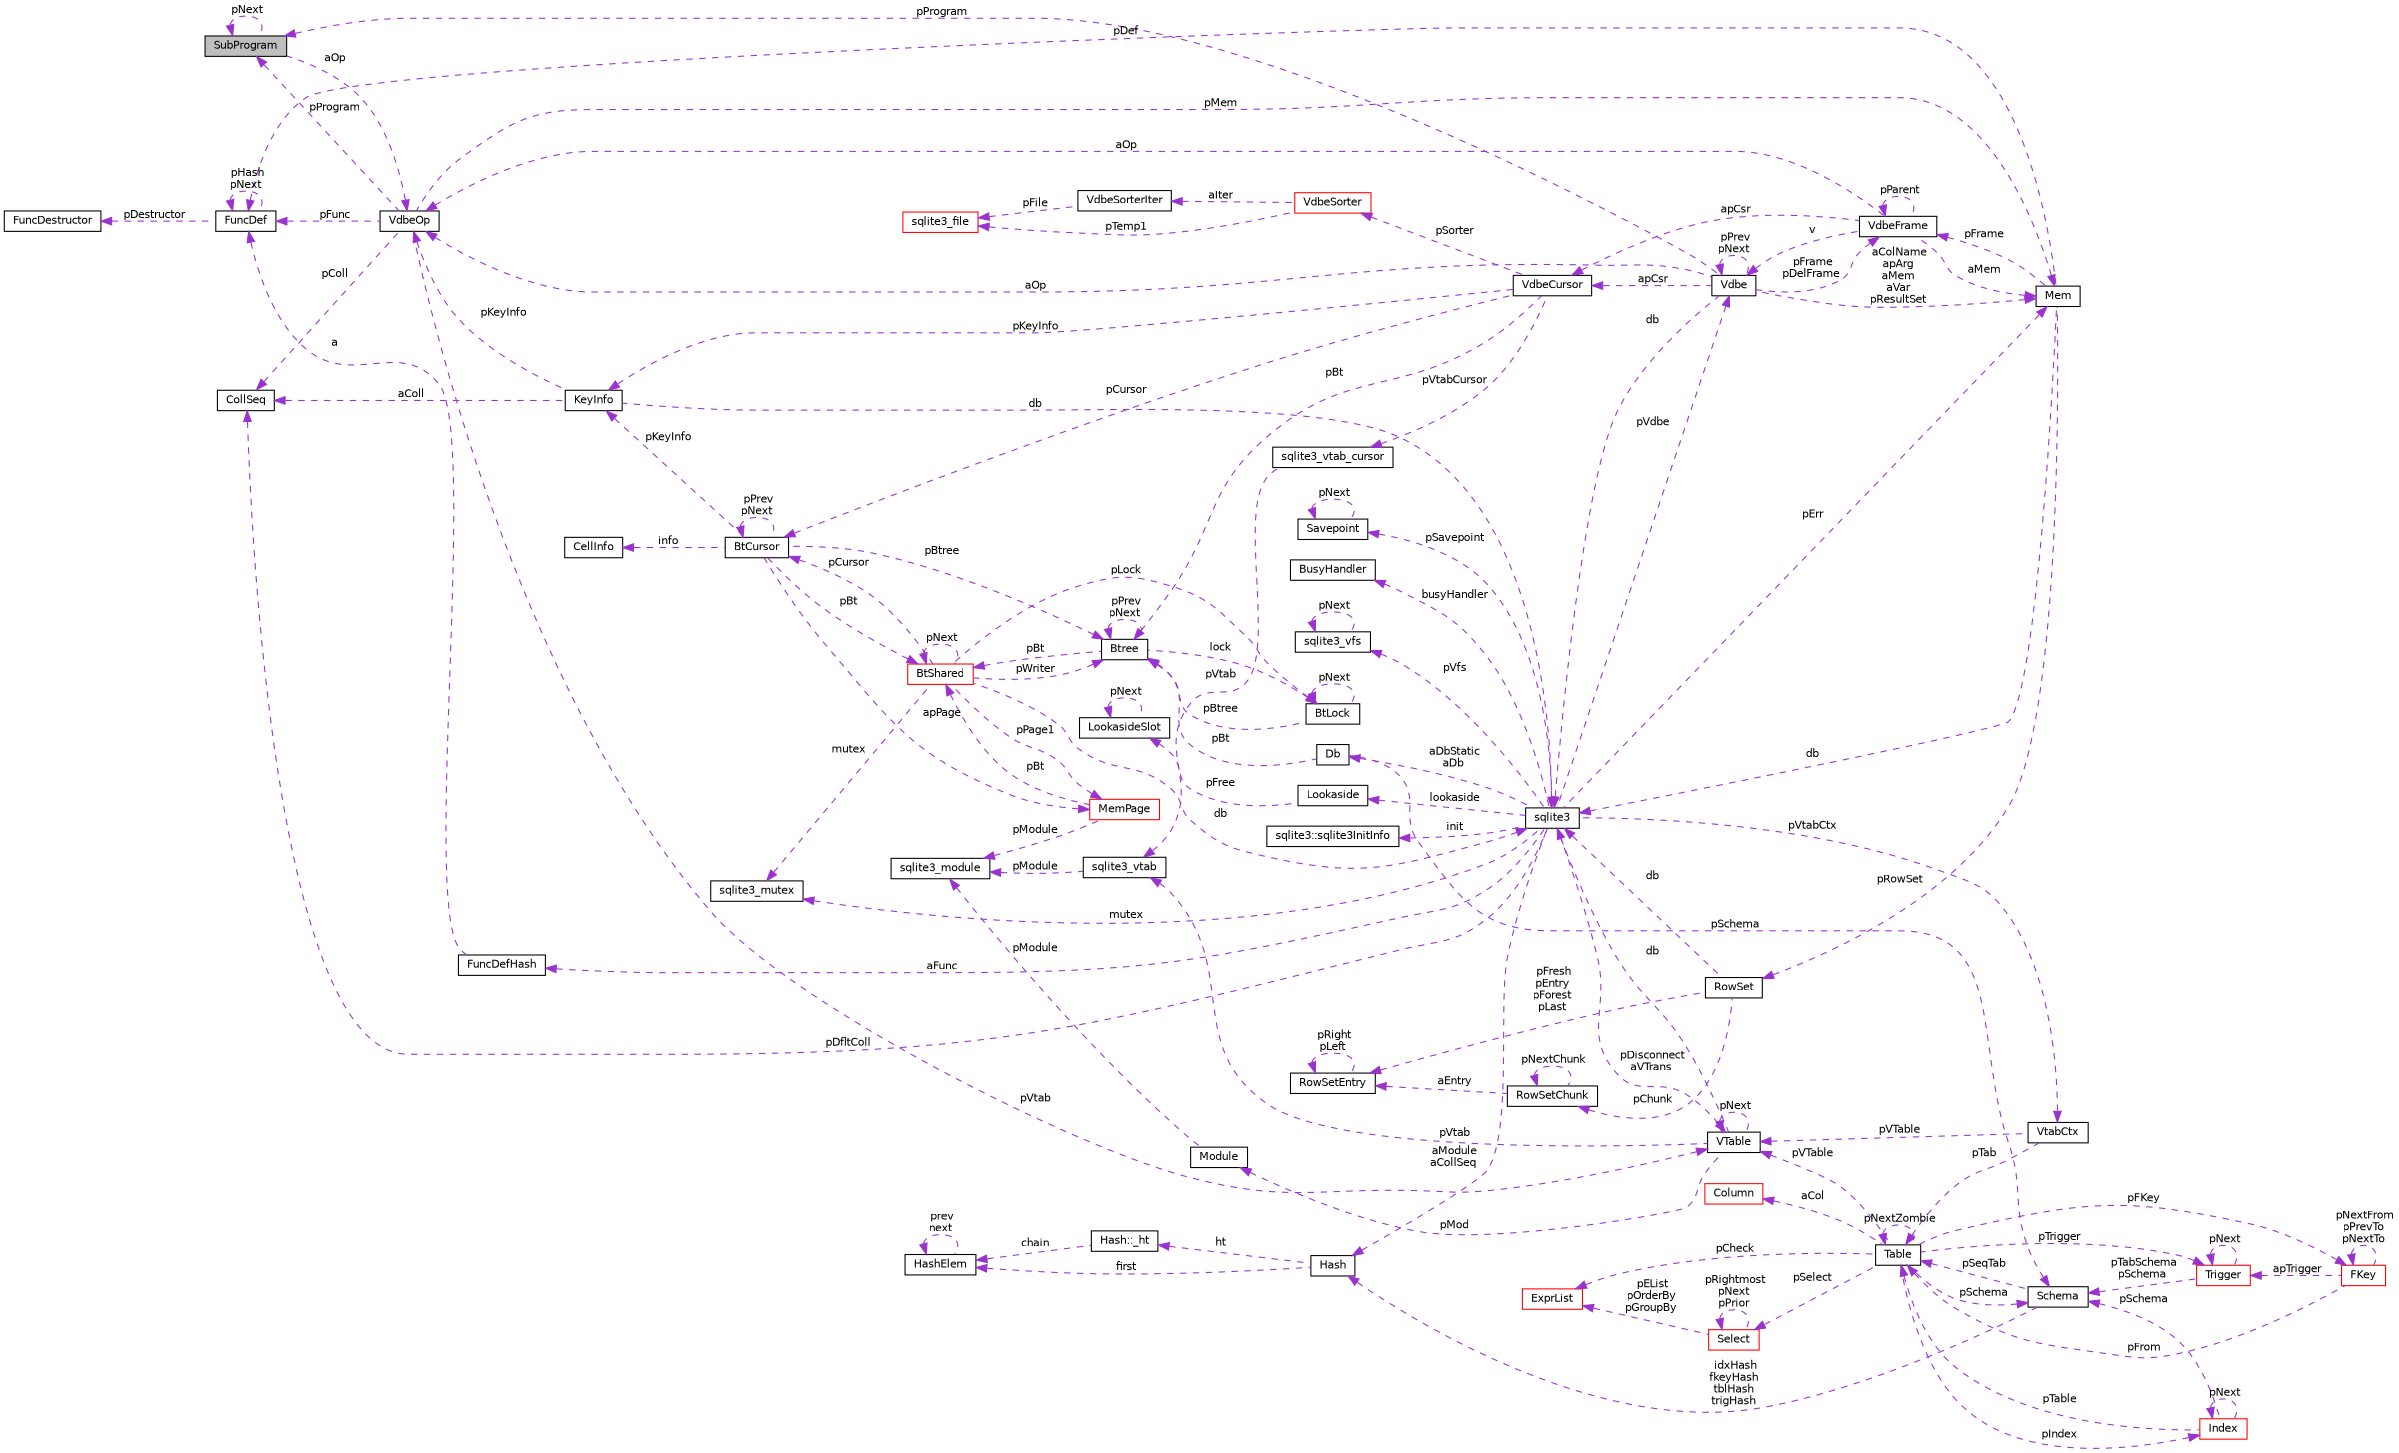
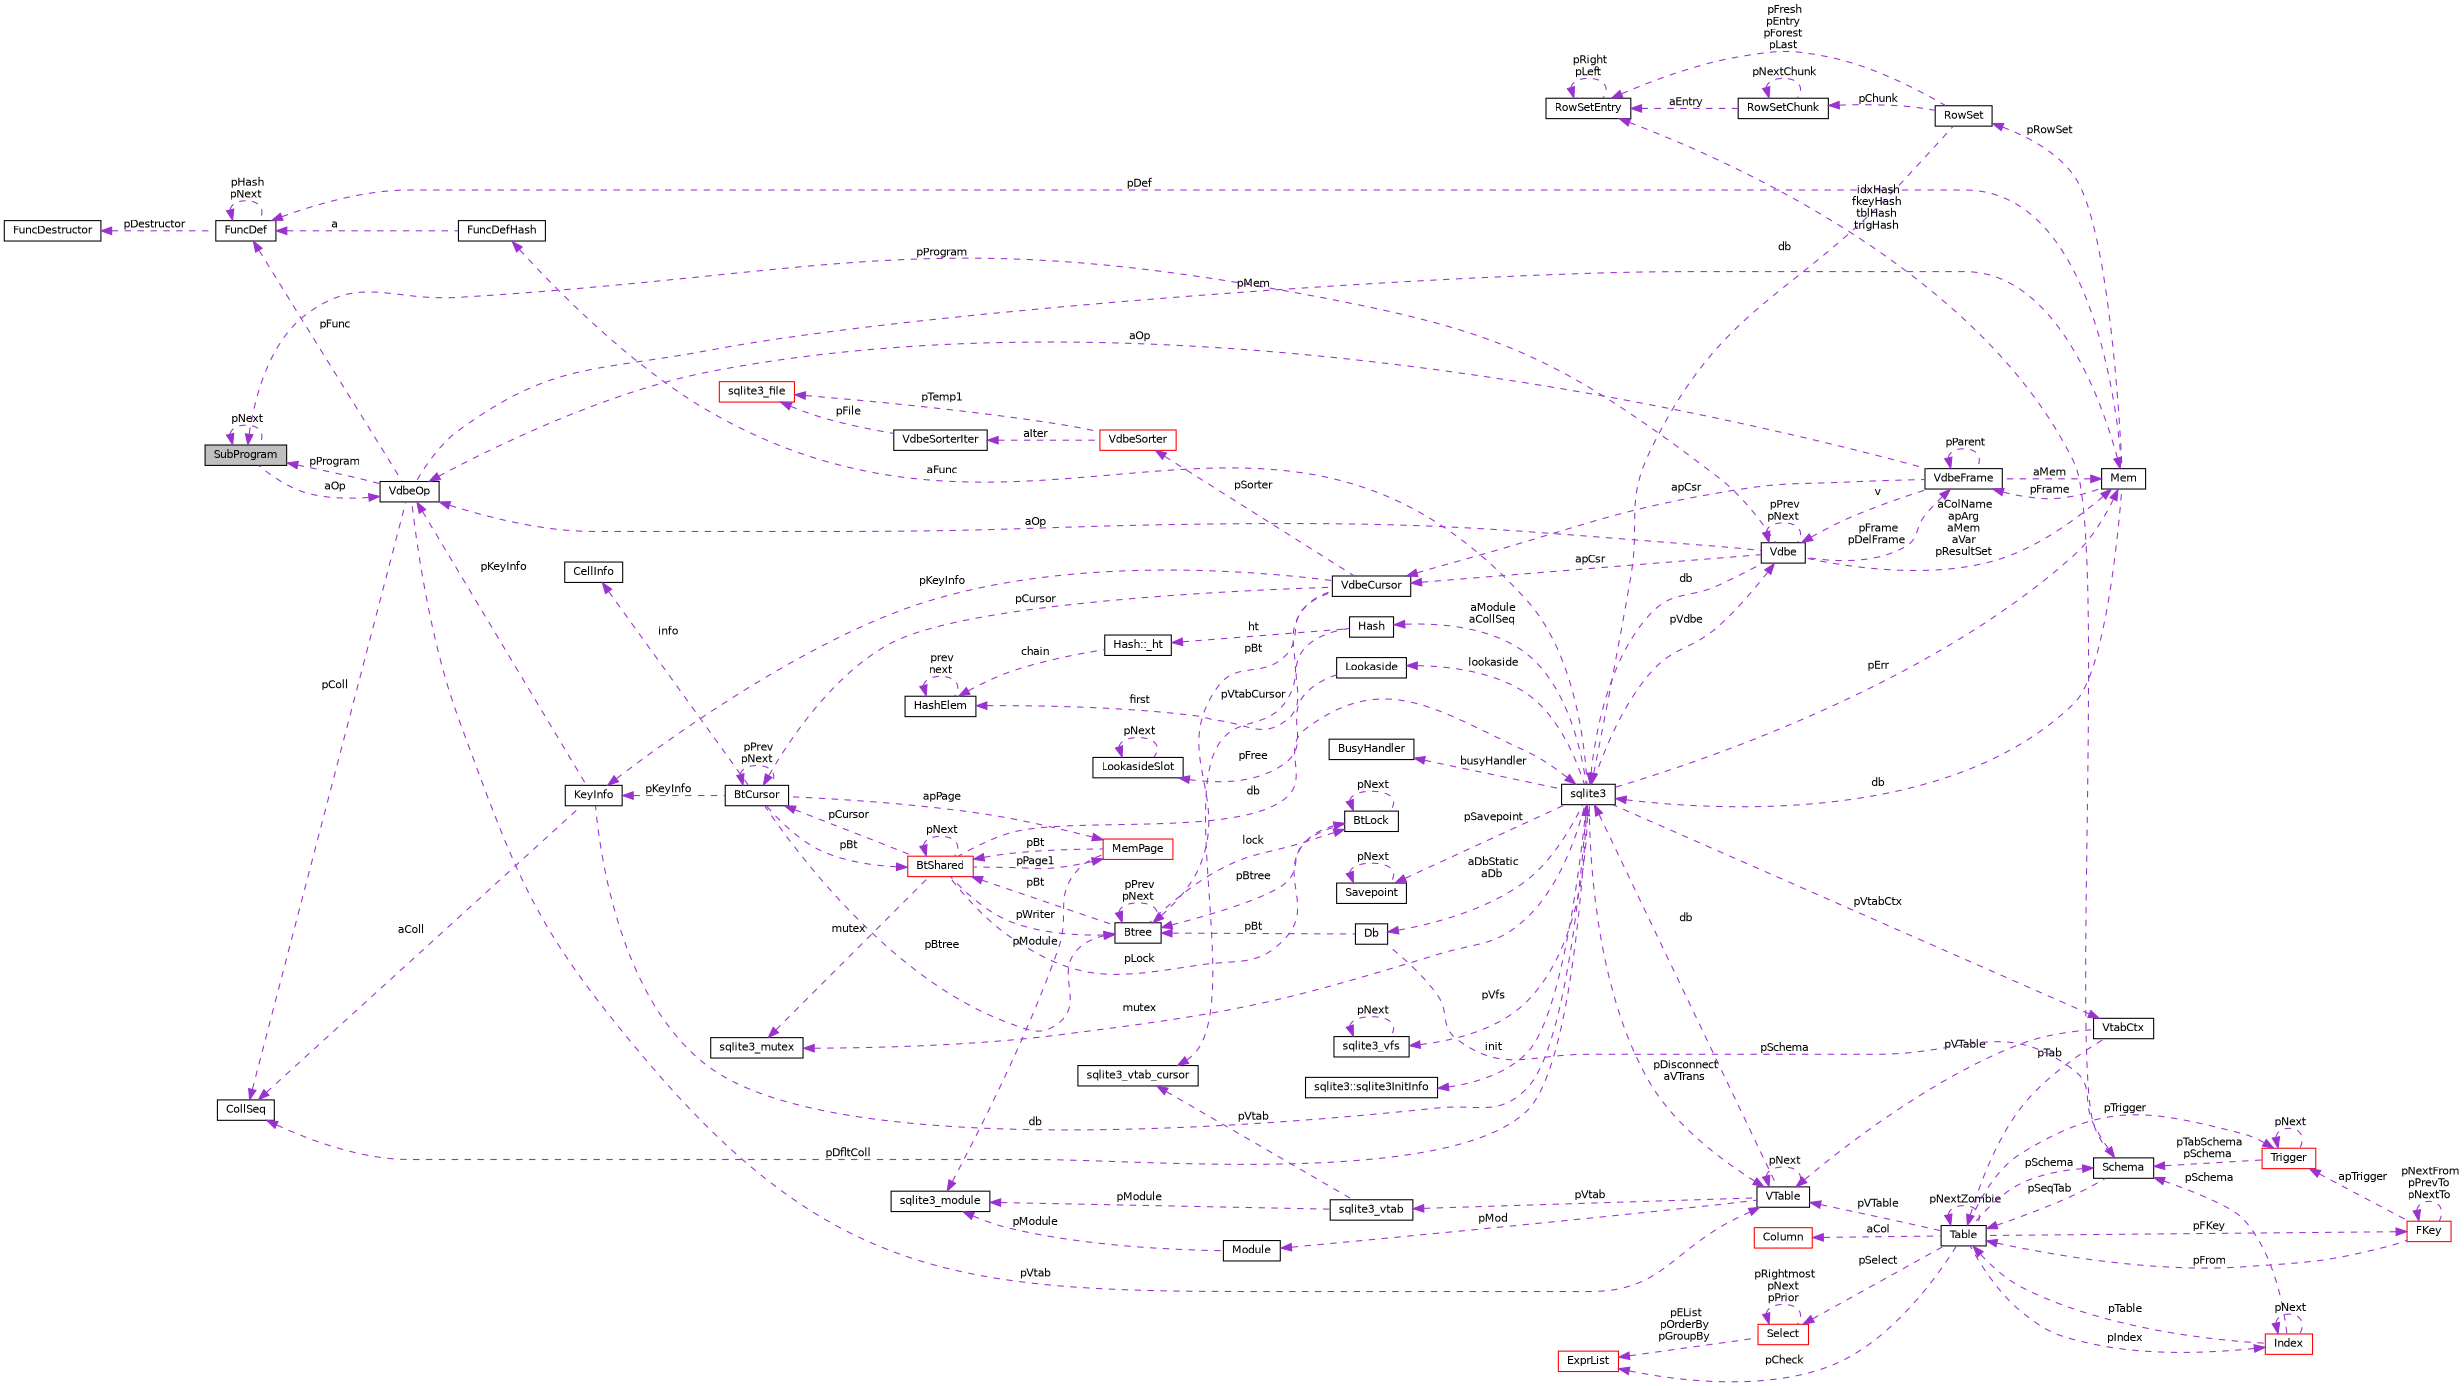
edge "sqlite3_vtab_cursor" -> "sqlite3_vtab": reversed
edge "Schema" -> "Hash": now "Schema" -> "RowSetEntry"
